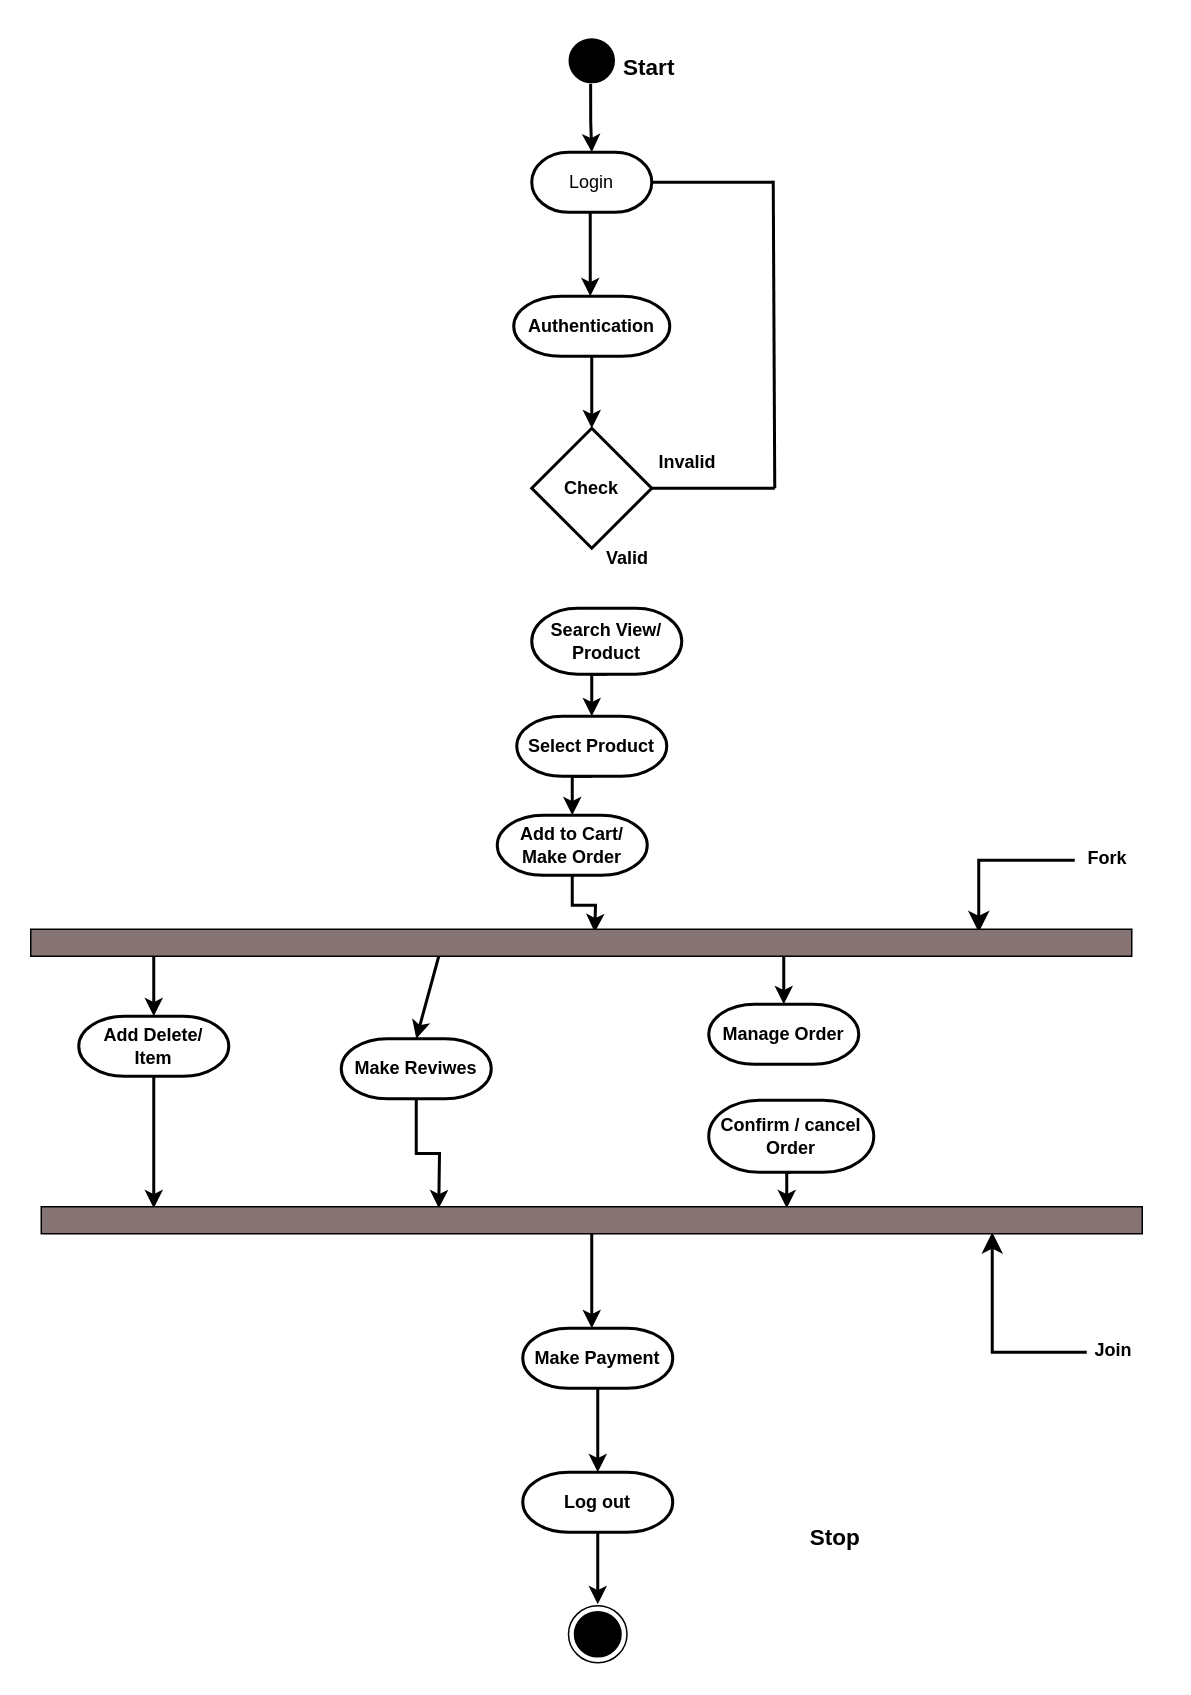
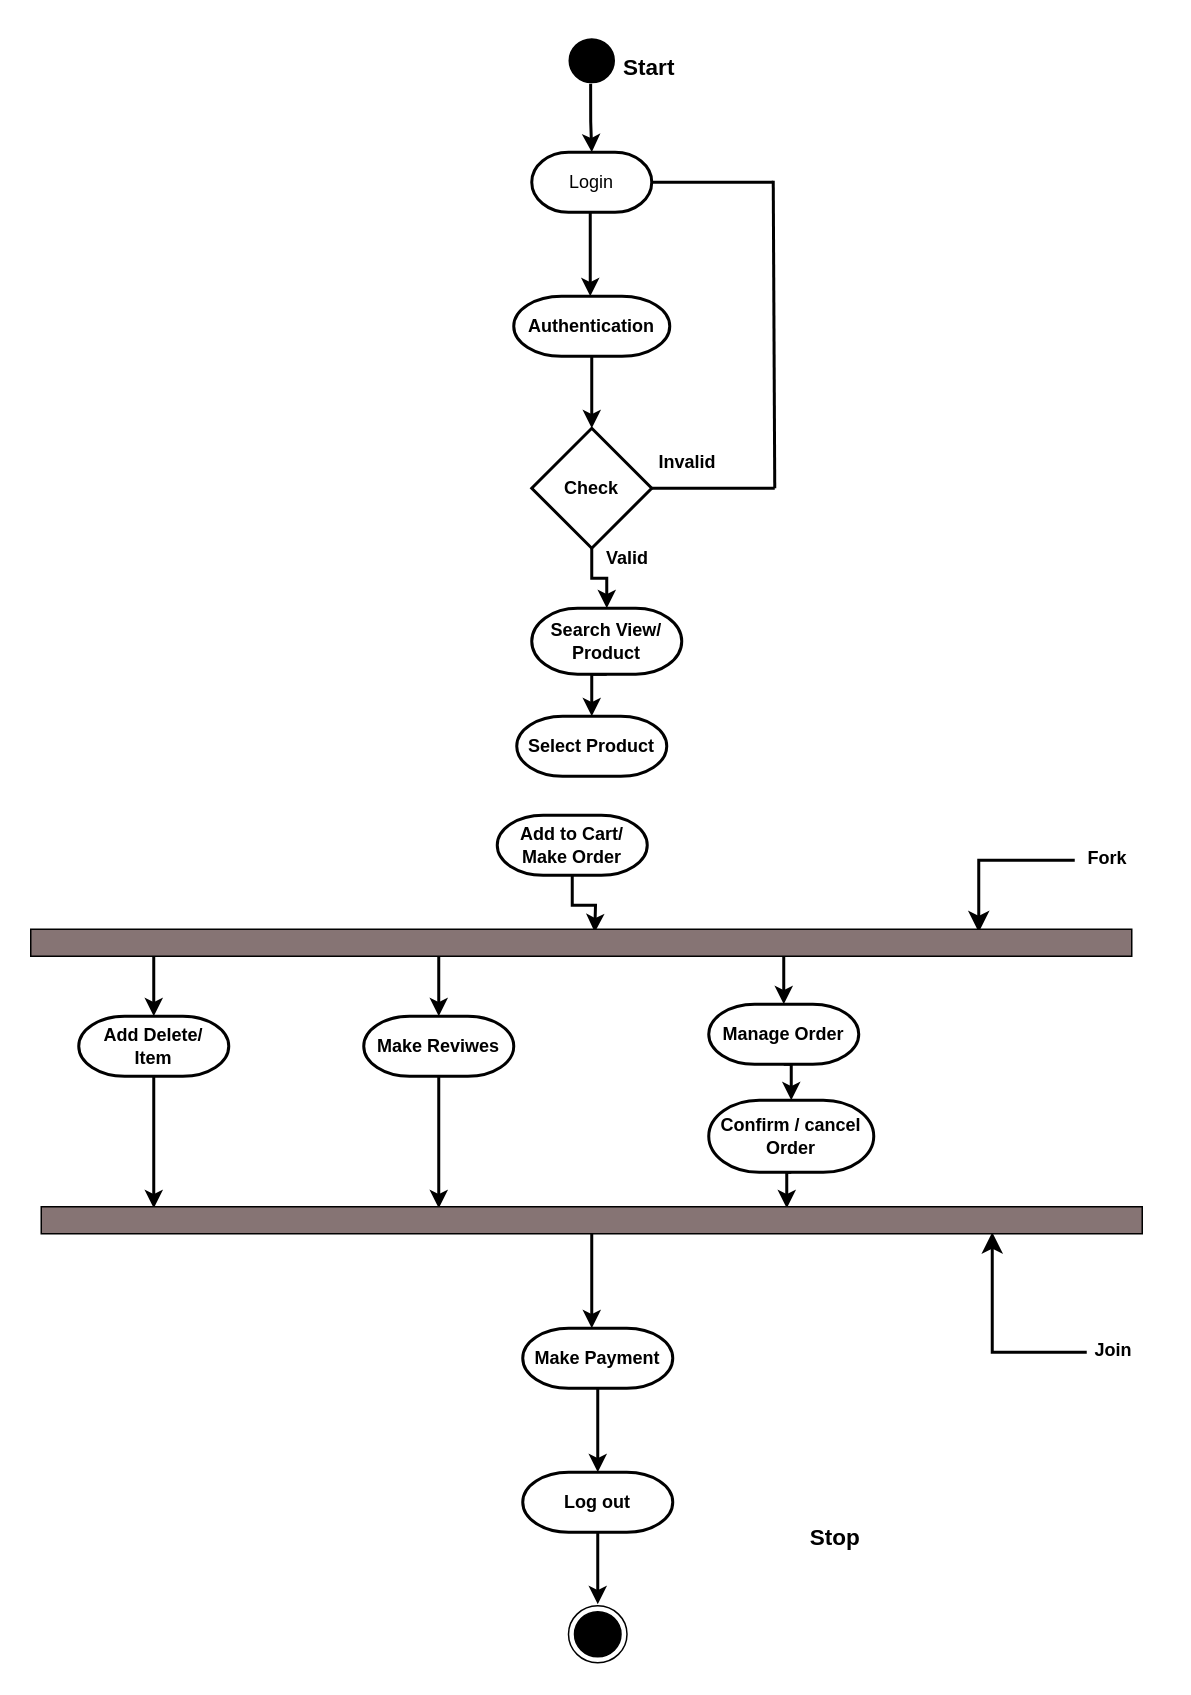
edge "Check" -> "Search View/ Product": added
edge "Select Product" -> "Add to Cart/ Make Order": removed
node "Make Reviwes": moved (416, 1069) -> (439, 1046)
edge "Manage Order" -> "Confirm / cancel Order": added
